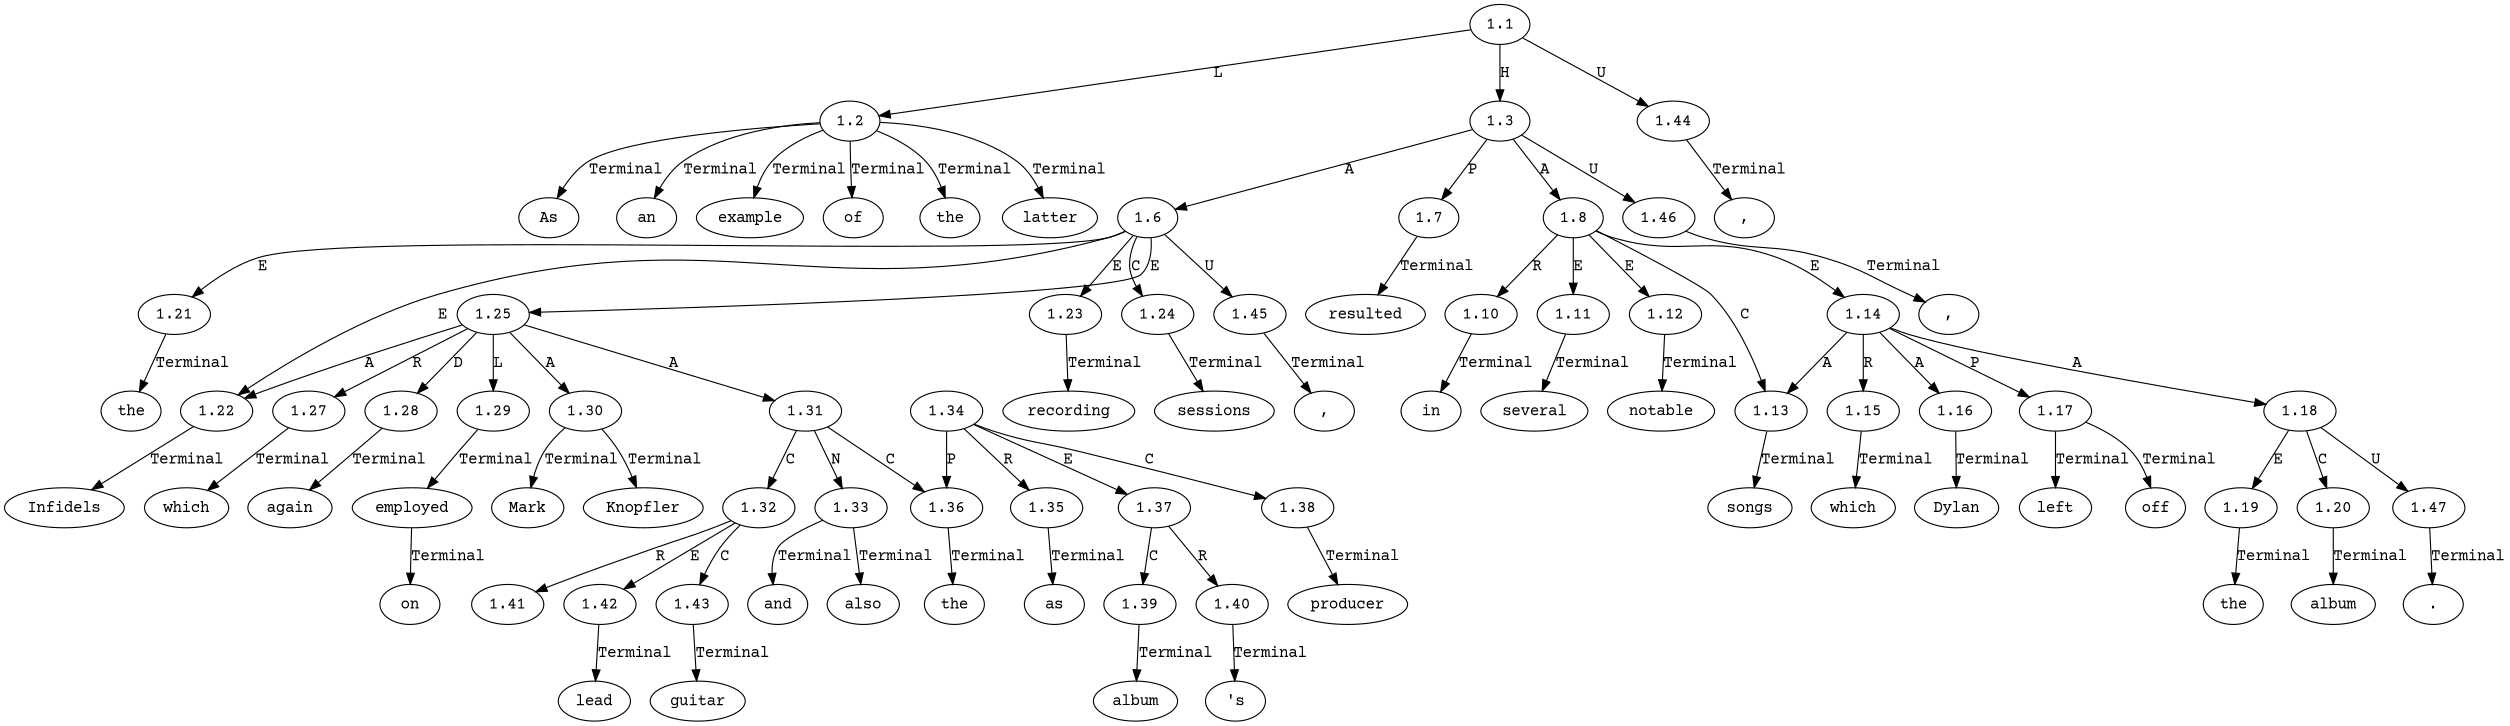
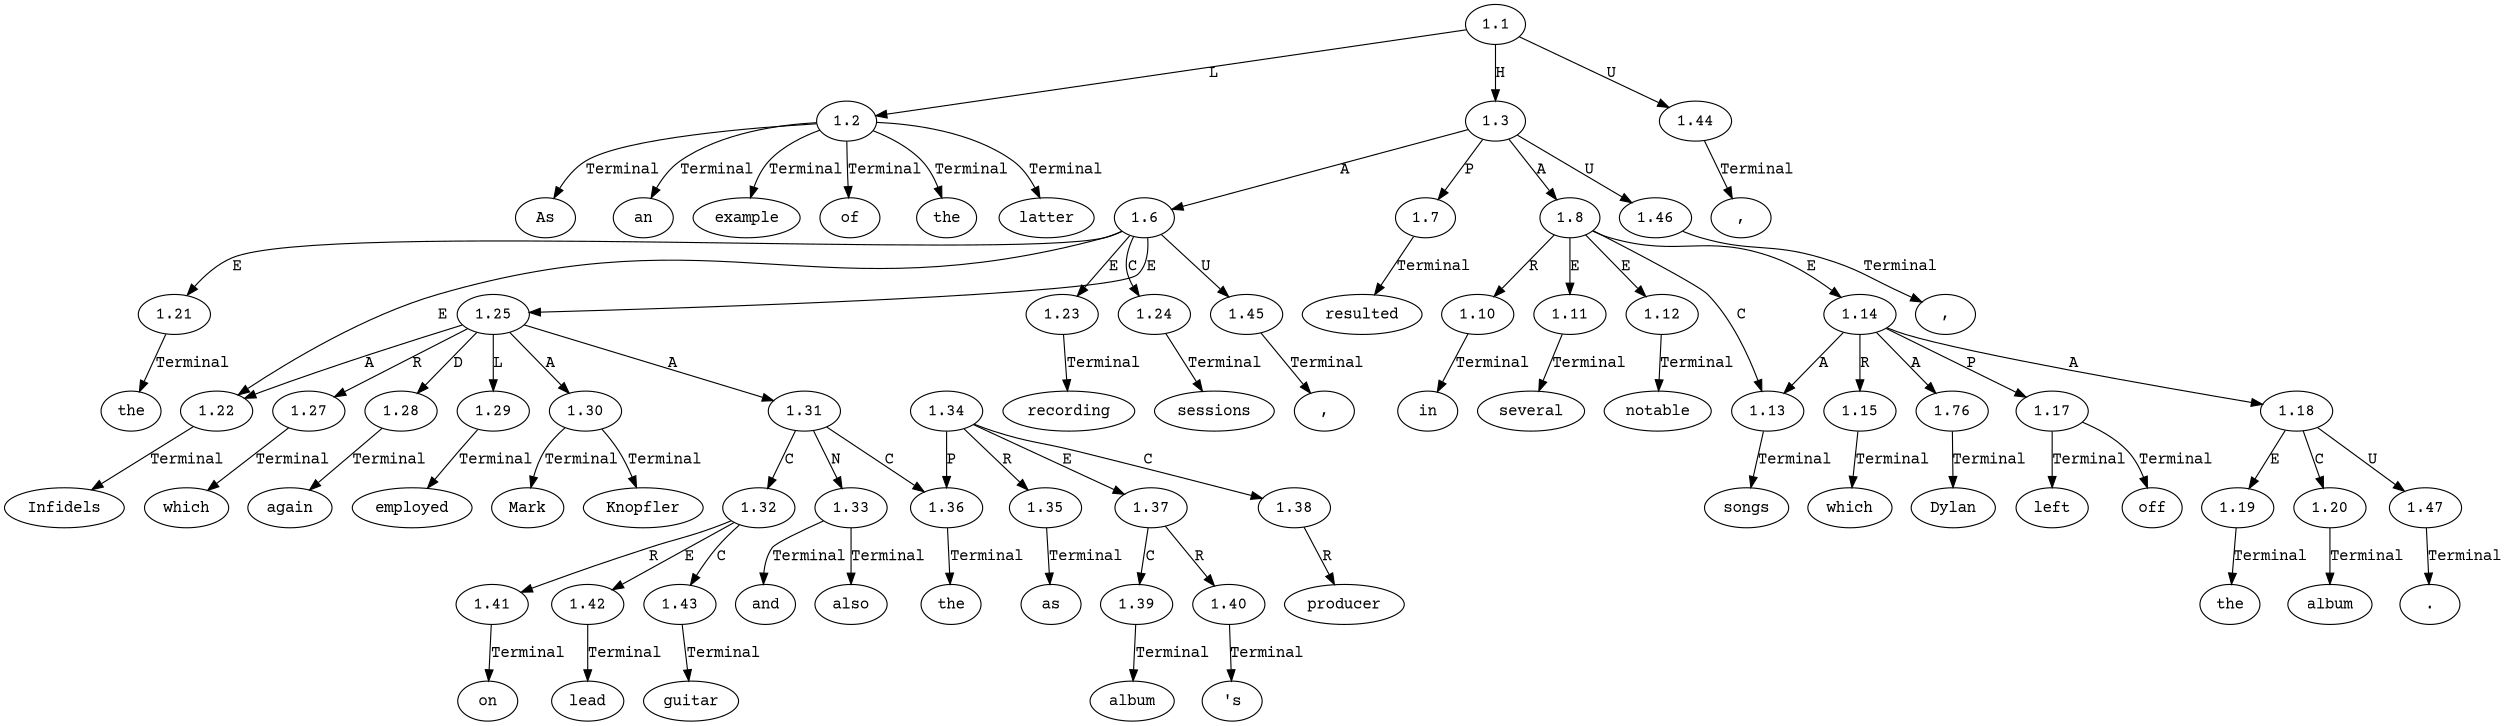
node "1.16": label "1.16" -> "1.76"
edge "employed" -> "on": now "1.41" -> "on"
edge "1.38" -> "producer": label "Terminal" -> "R"
